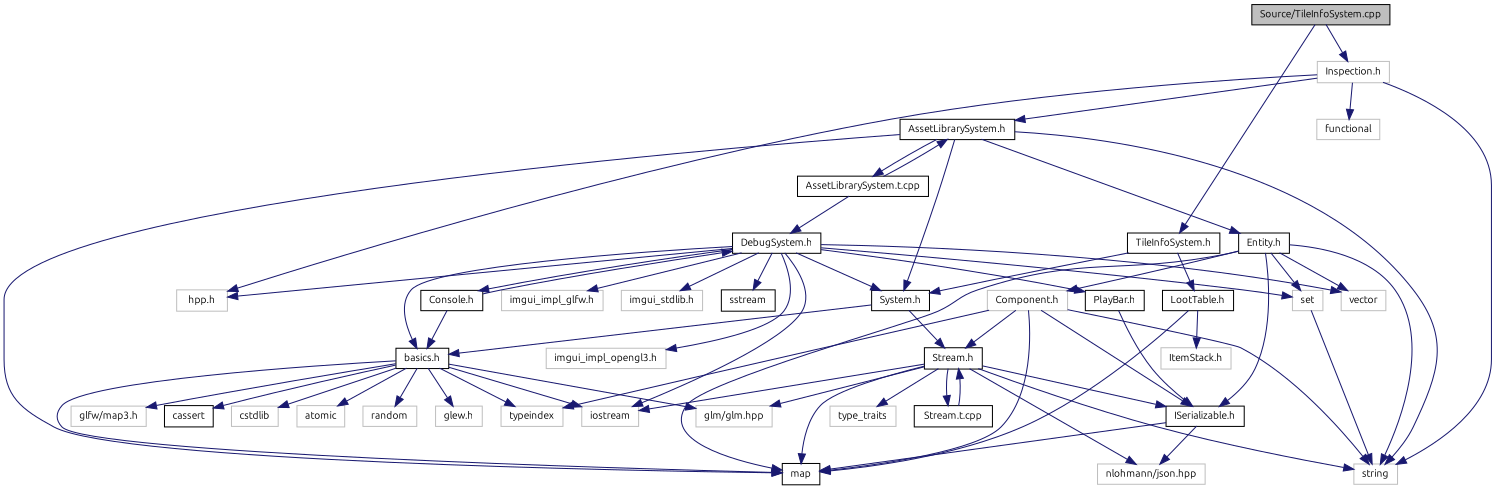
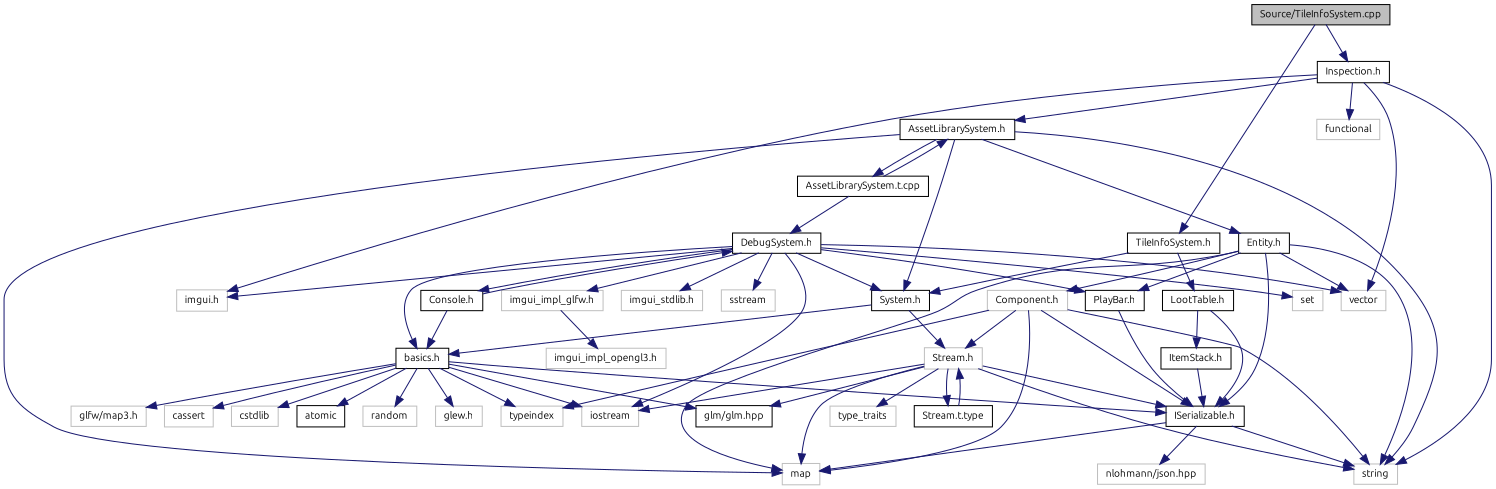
node "Inspection.h": color grey75 -> black
edge "Inspection.h" -> "vector": added
edge "Entity.h" -> "set": now "Entity.h" -> "PlayBar.h"
node "hpp.h": label "hpp.h" -> "imgui.h"
node "sstream": color black -> grey75
edge "DebugSystem.h" -> "imgui_impl_opengl3.h": now "imgui_impl_glfw.h" -> "imgui_impl_opengl3.h"
node "Stream.h": color black -> grey75
node "ItemStack.h": color grey75 -> black
edge "ItemStack.h" -> "ISerializable.h": added
edge "set" -> "string": now "ISerializable.h" -> "string"
edge "Stream.h" -> "nlohmann/json.hpp": removed
edge "basics.h" -> "map": now "basics.h" -> "ISerializable.h"
node "cassert": color black -> grey75
node "atomic": color grey75 -> black
node "glm/glm.hpp": color grey75 -> black
node "Stream.t.cpp": label "Stream.t.cpp" -> "Stream.t.type"
edge "LootTable.h" -> "map": now "LootTable.h" -> "ISerializable.h"
node "map": color black -> grey75
